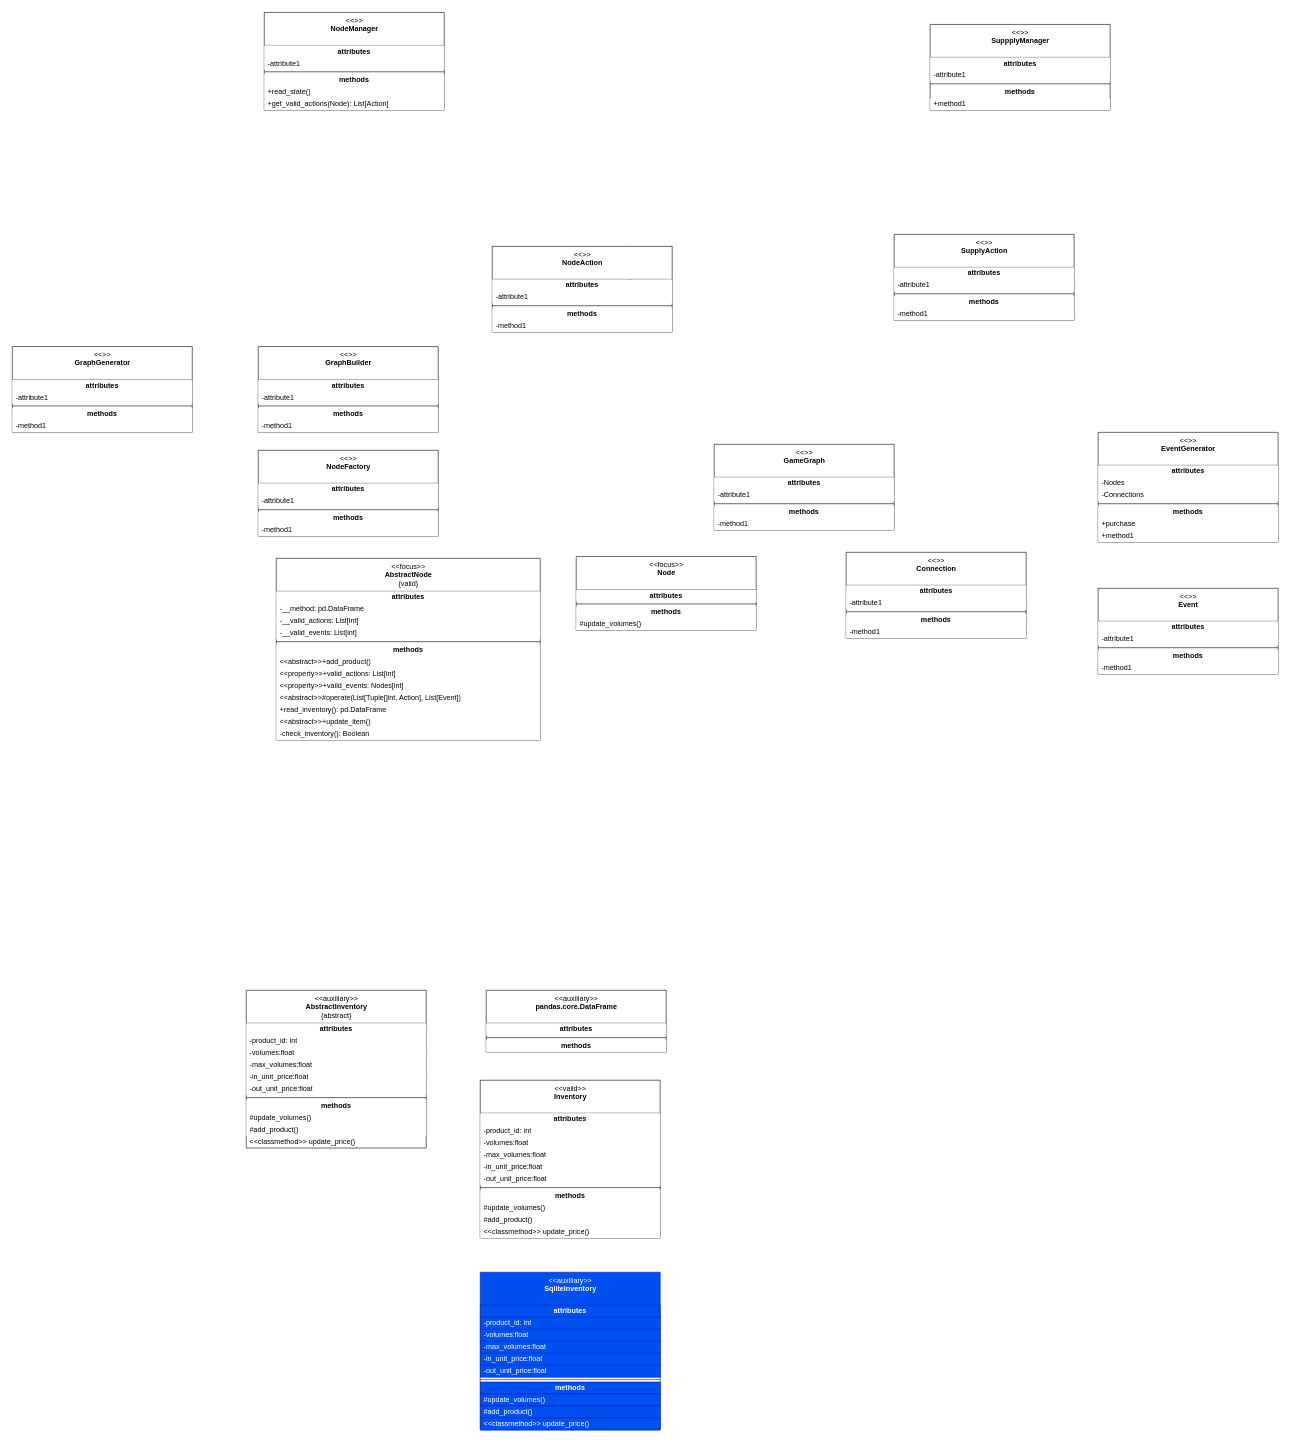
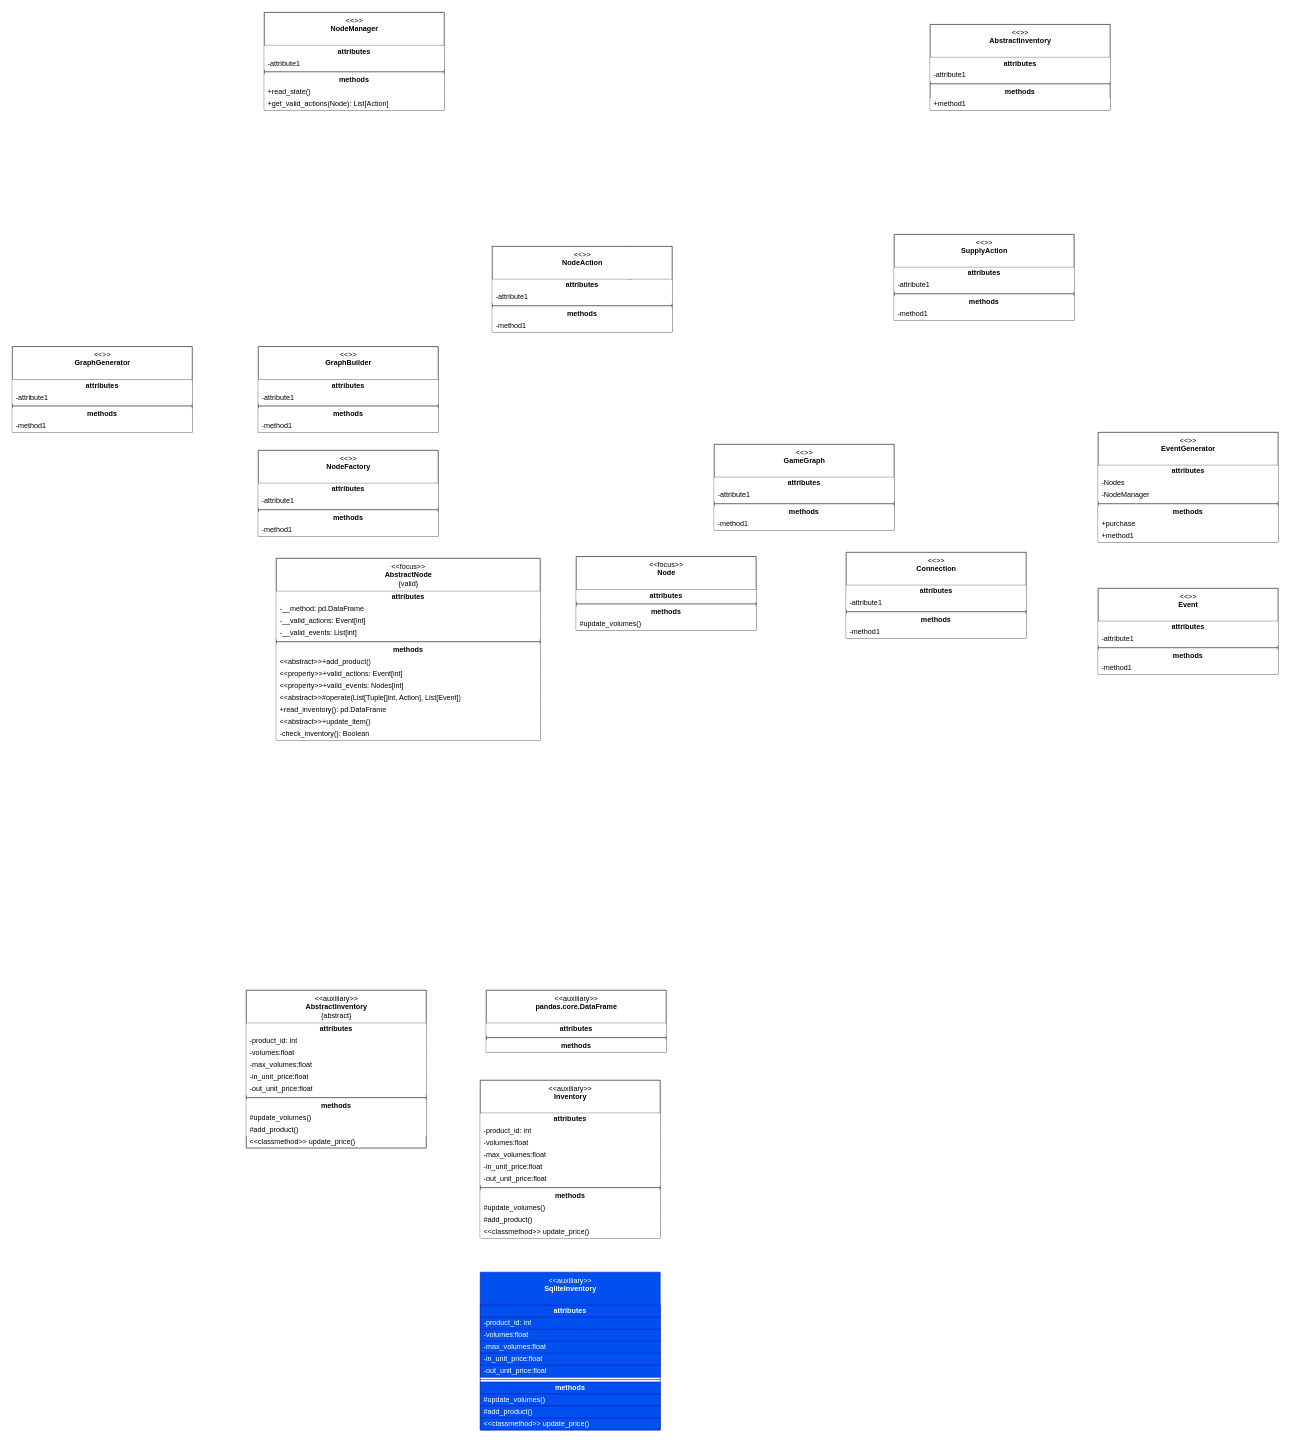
node "<<>> SuppplyManager": label "<<>> SuppplyManager" -> "<<>> AbstractInventory"
node "-Connections": label "-Connections" -> "-NodeManager"
node "-__valid_actions: List[int]": label "-__valid_actions: List[int]" -> "-__valid_actions: Event[int]"
node "<<property>>+valid_actions: List[int]": label "<<property>>+valid_actions: List[int]" -> "<<property>>+valid_actions: Event[int]"
node "<<vaild>> Inventory": label "<<vaild>> Inventory" -> "<<auxiliary>> Inventory"
